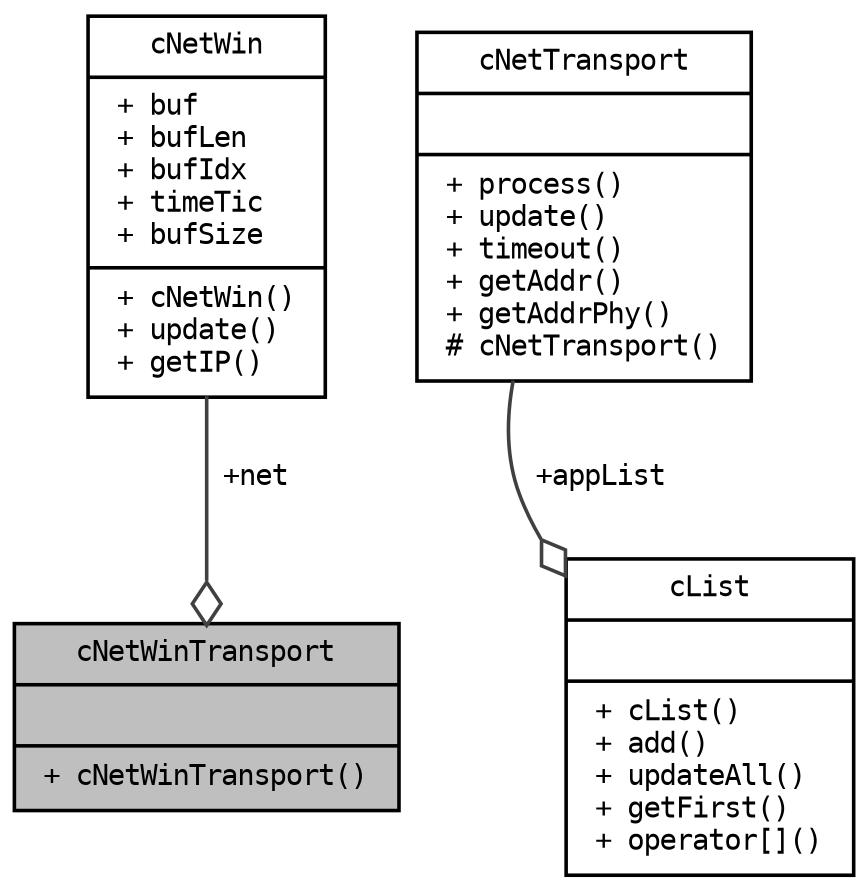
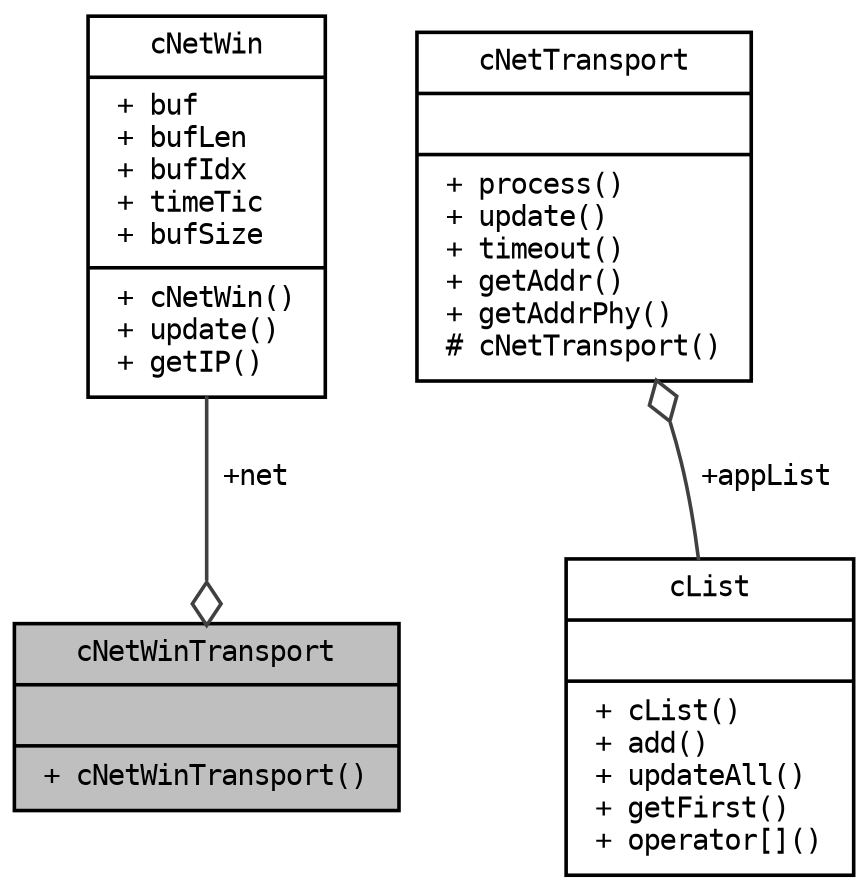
edge "cNetTransport" -> "cList": reversed
